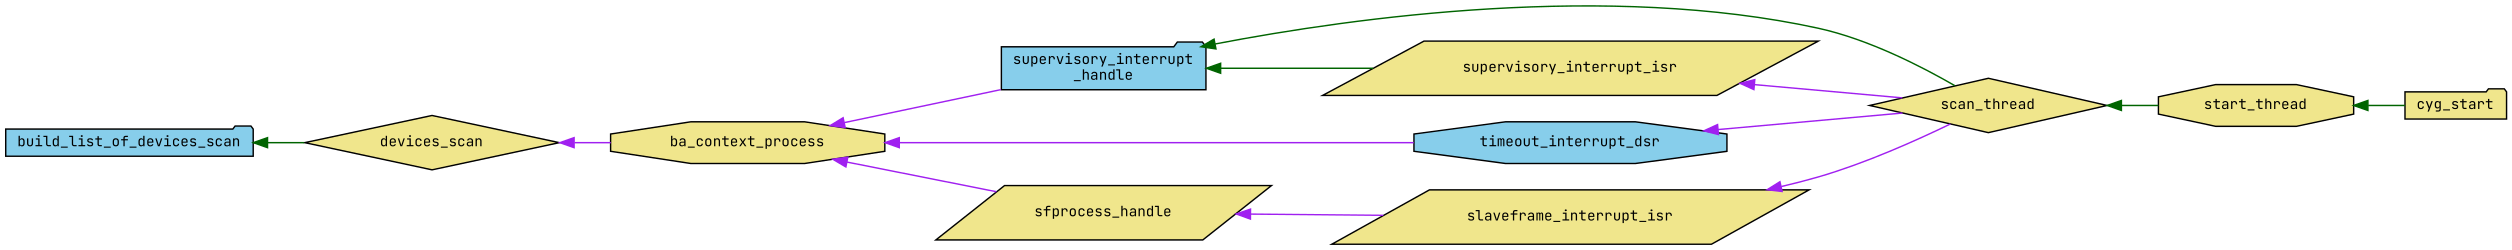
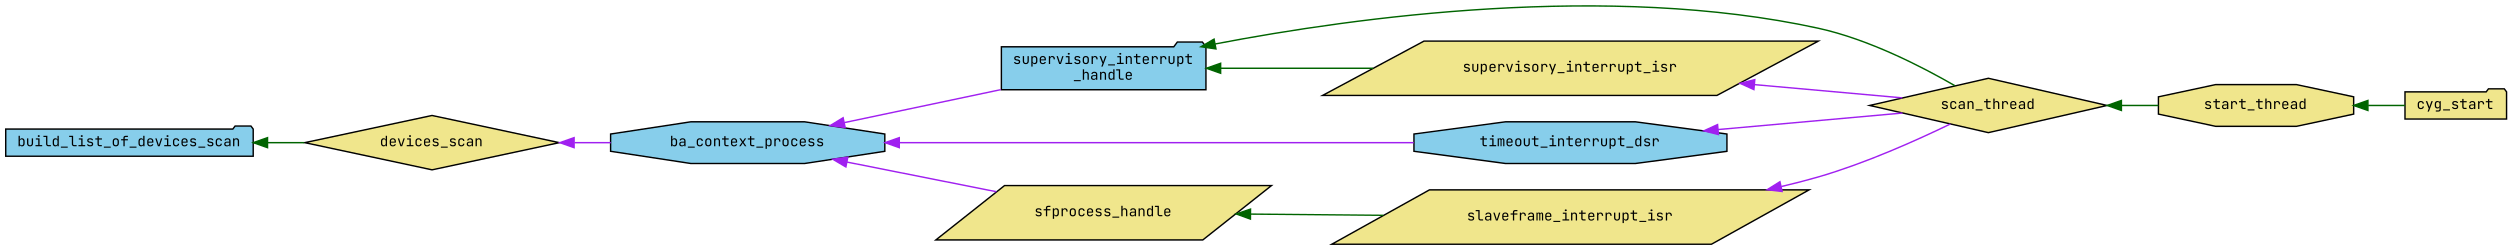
node "ba_context_process": fillcolor khaki -> skyblue
edge "slaveframe_interrupt_isr" -> "sfprocess_handle": color purple -> darkgreen
